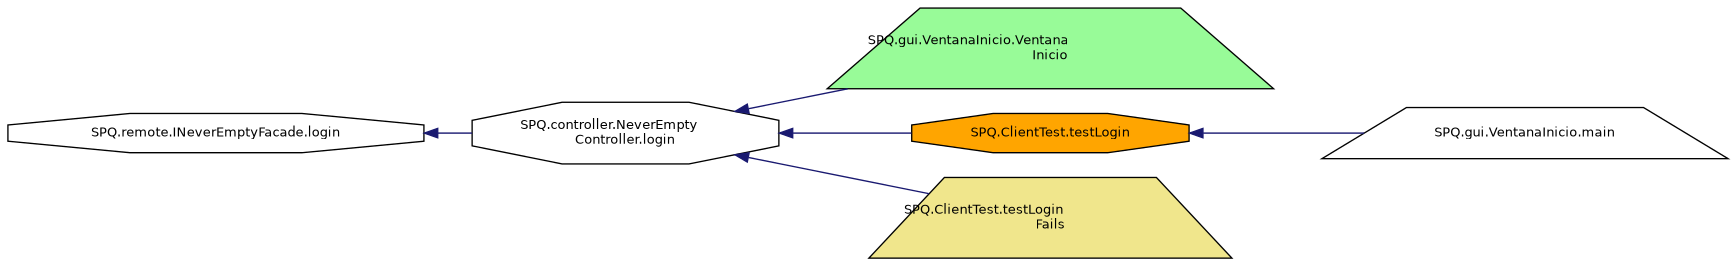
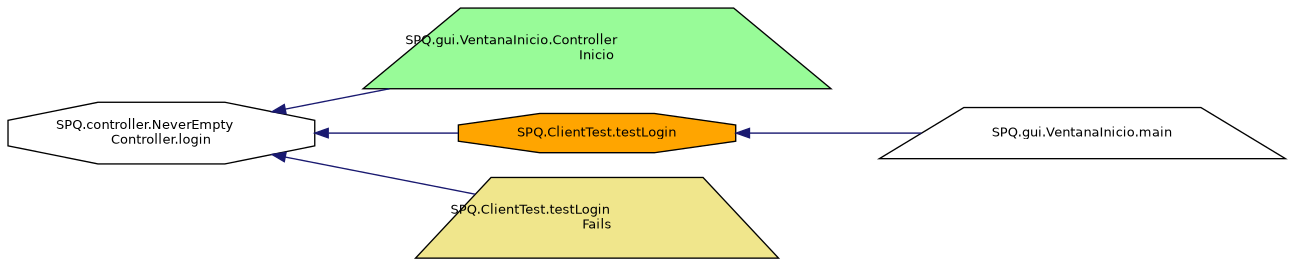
node "SPQ.gui.VentanaInicio.Ventana Inicio": label "SPQ.gui.VentanaInicio.Ventana Inicio" -> "SPQ.gui.VentanaInicio.Controller Inicio"
node "SPQ.remote.INeverEmptyFacade.login": removed
